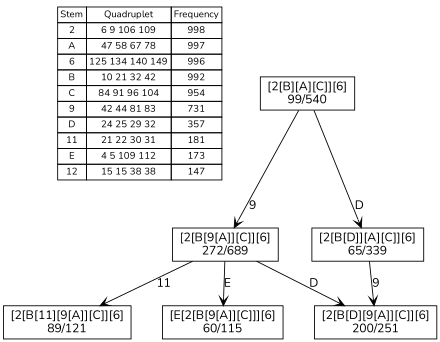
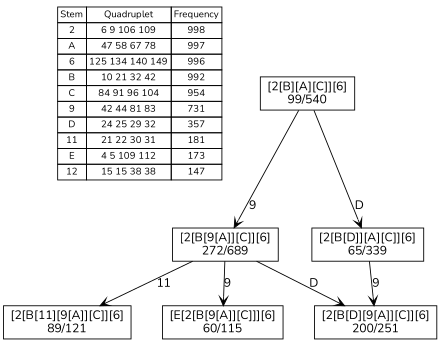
edge "[2[B[9[A]][C]][6] 272/689" -> "[E[2[B[9[A]][C]]][6] 60/115": label "E " -> "9 "
